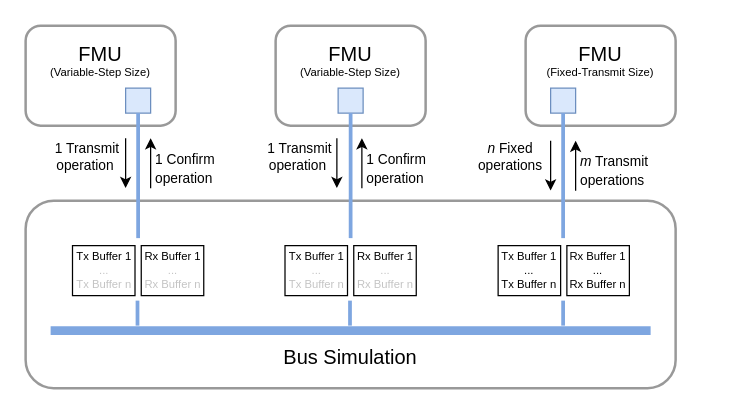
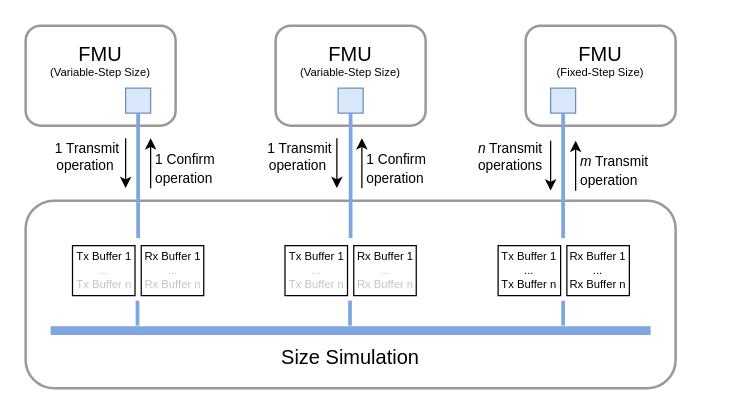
node "(Fixed-Transmit Size)": label "(Fixed-Transmit Size)" -> "(Fixed-Step Size)"
node "n Fixed operations": label "n Fixed operations" -> "n Transmit operations"
node "m Transmit operations": label "m Transmit operations" -> "m Transmit operation"
node "Bus Simulation": label "Bus Simulation" -> "Size Simulation"
